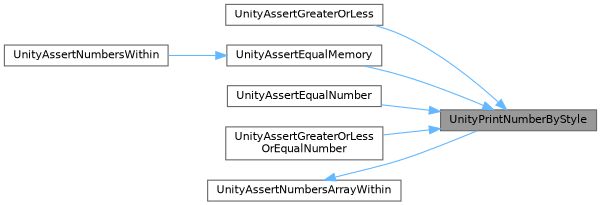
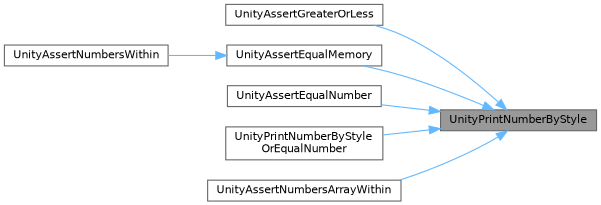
node "UnityAssertGreaterOrLess OrEqualNumber": label "UnityAssertGreaterOrLess OrEqualNumber" -> "UnityPrintNumberByStyle OrEqualNumber"
edge "UnityPrintNumberByStyle" -> "UnityAssertNumbersArrayWithin": reversed
